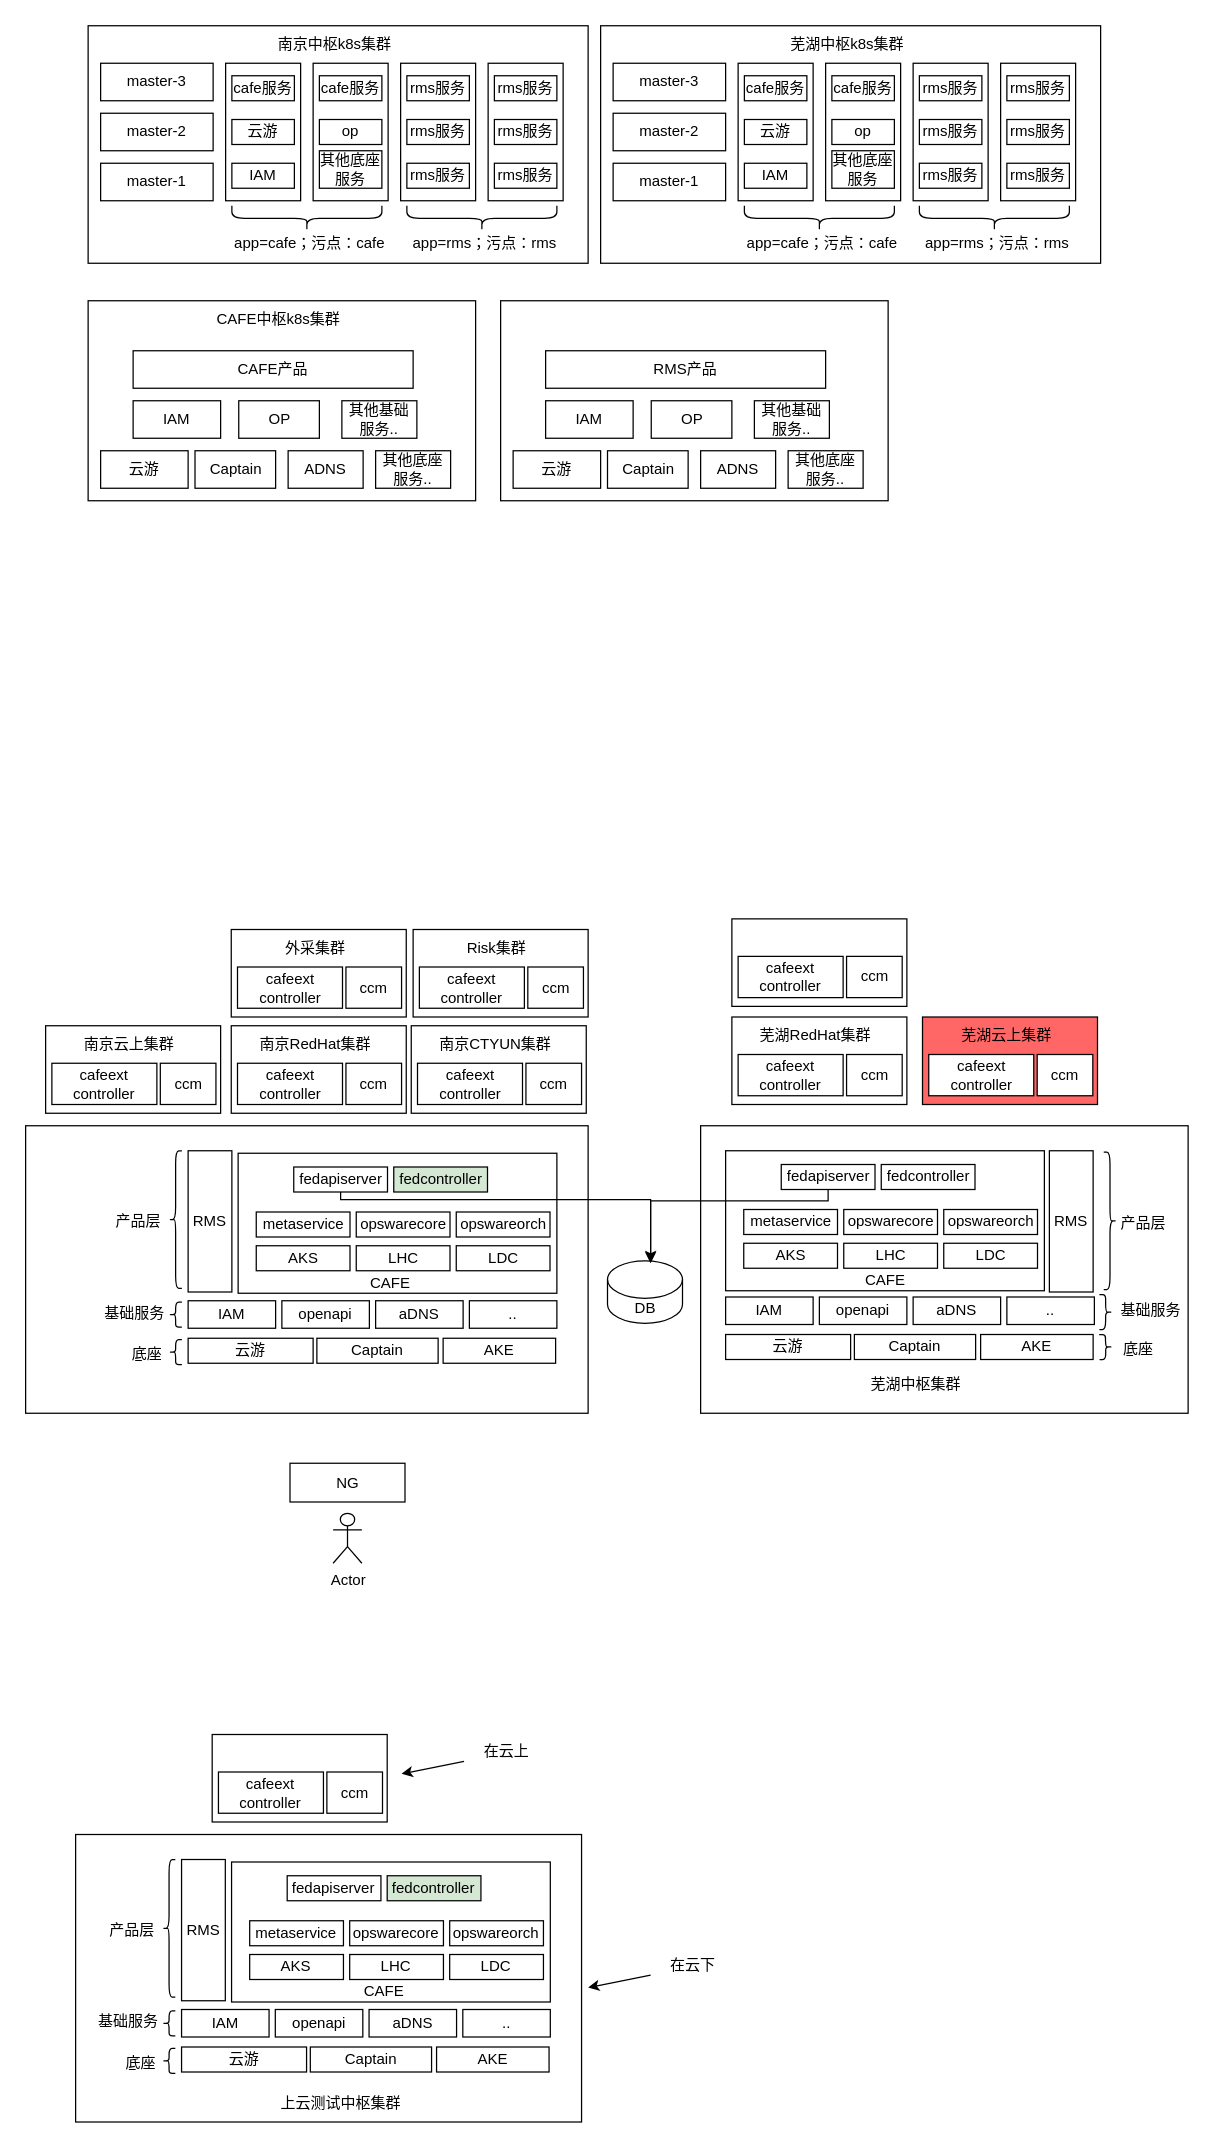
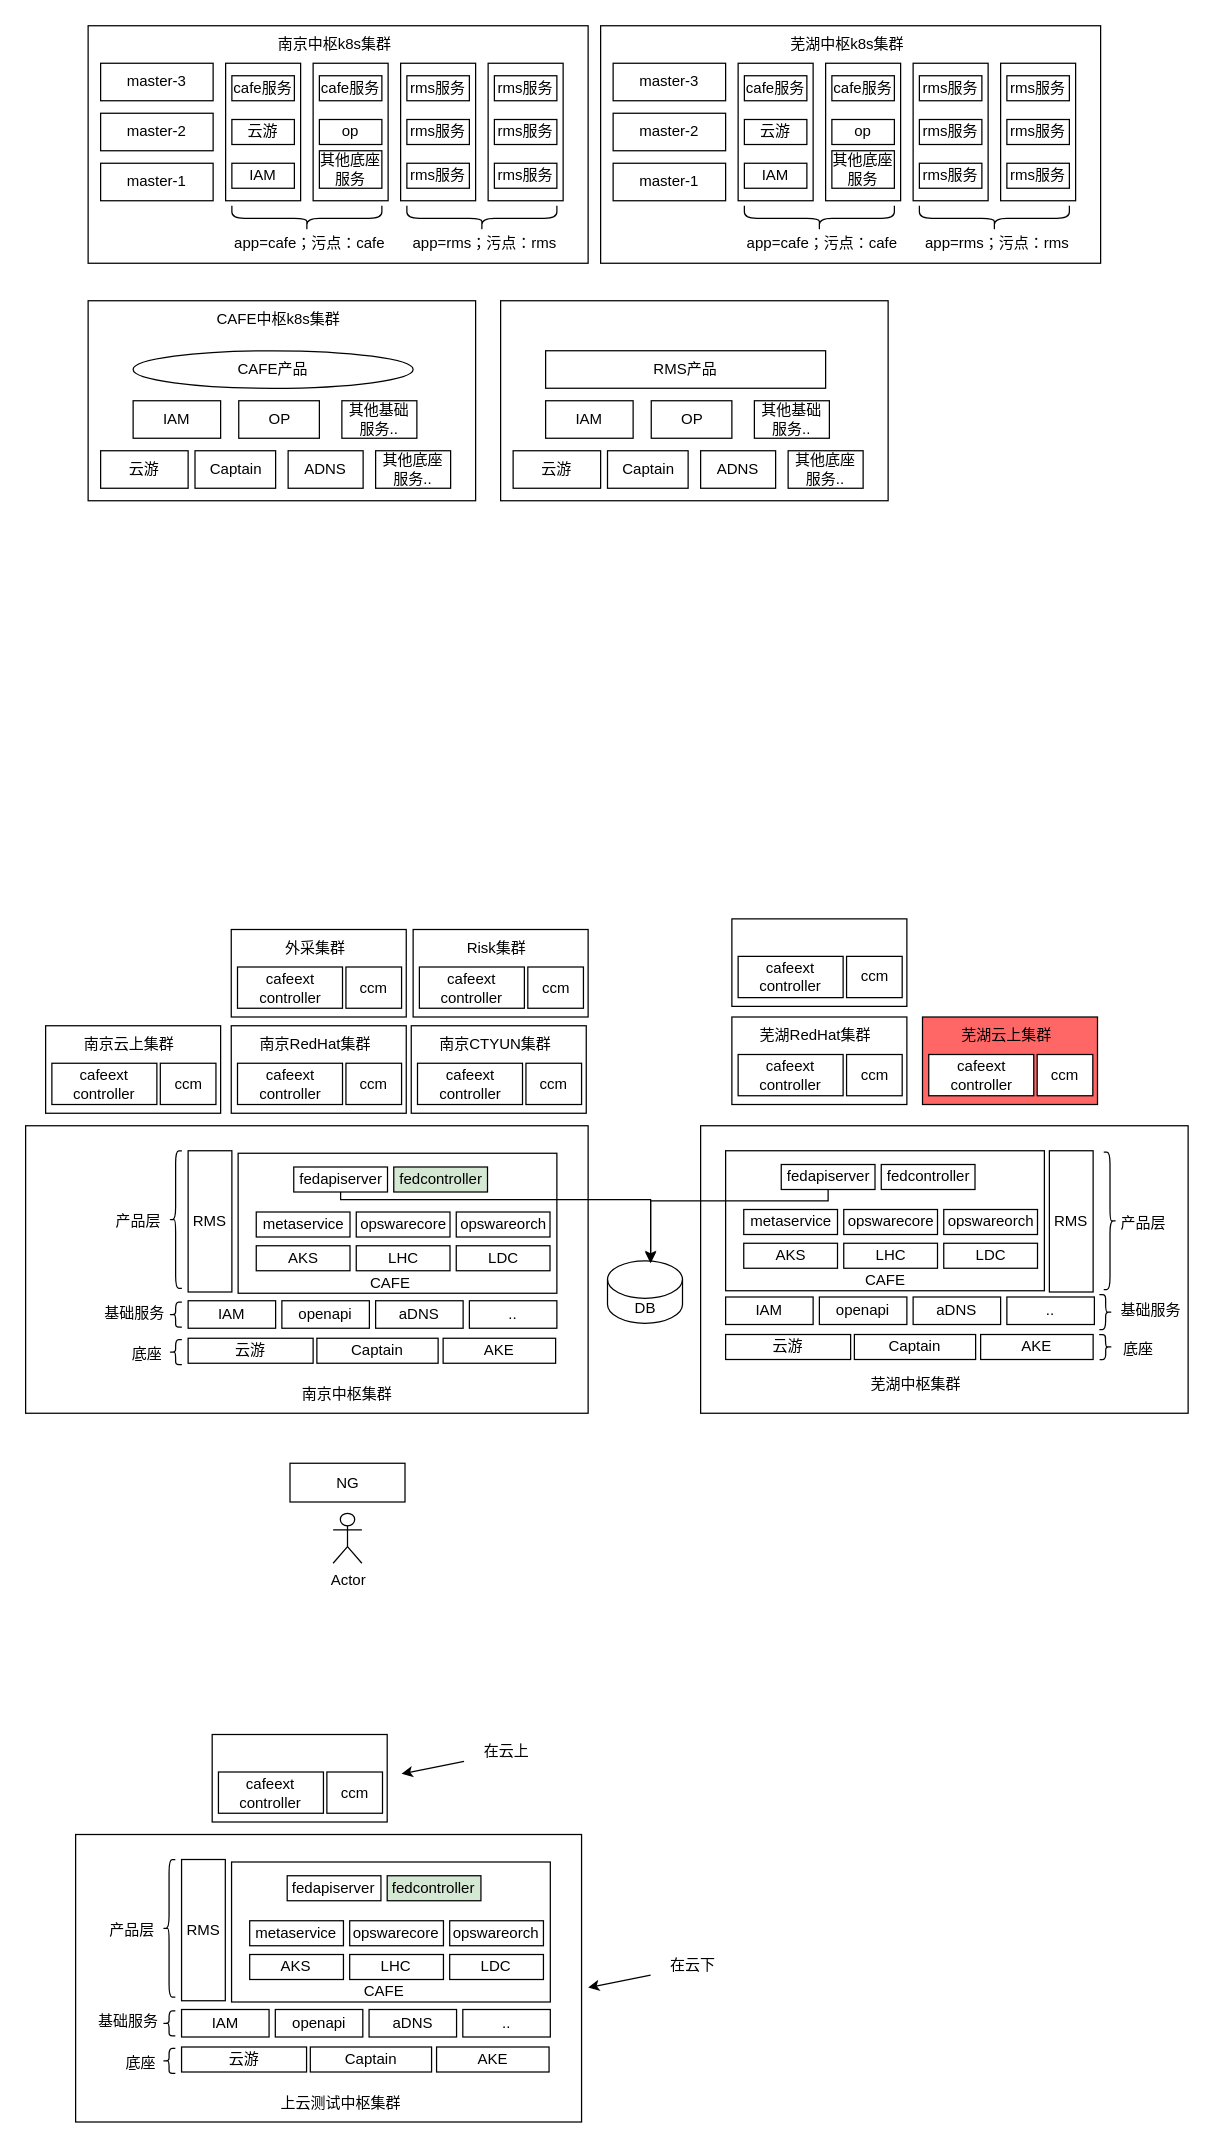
node "CAFE产品": shape rectangle -> ellipse
node "南京中枢集群": added
